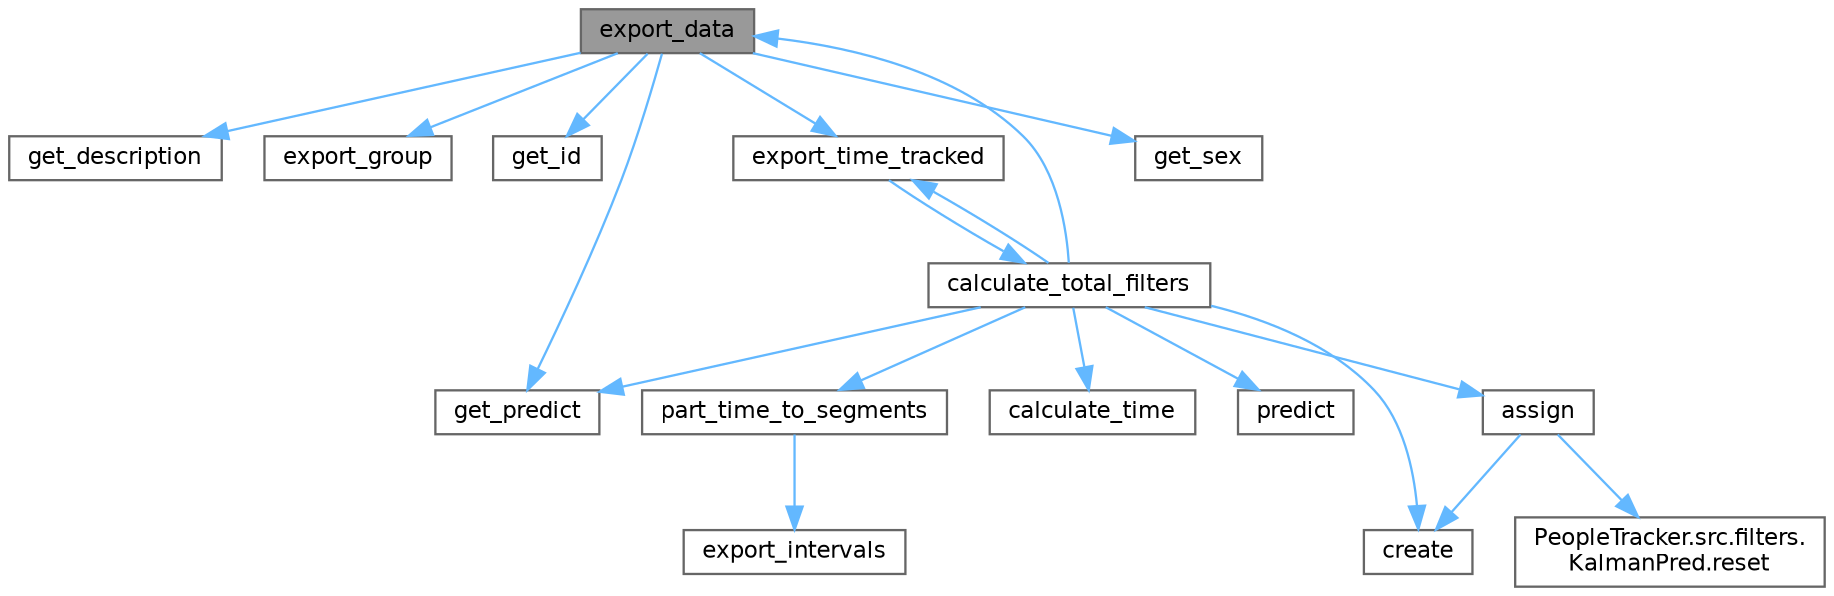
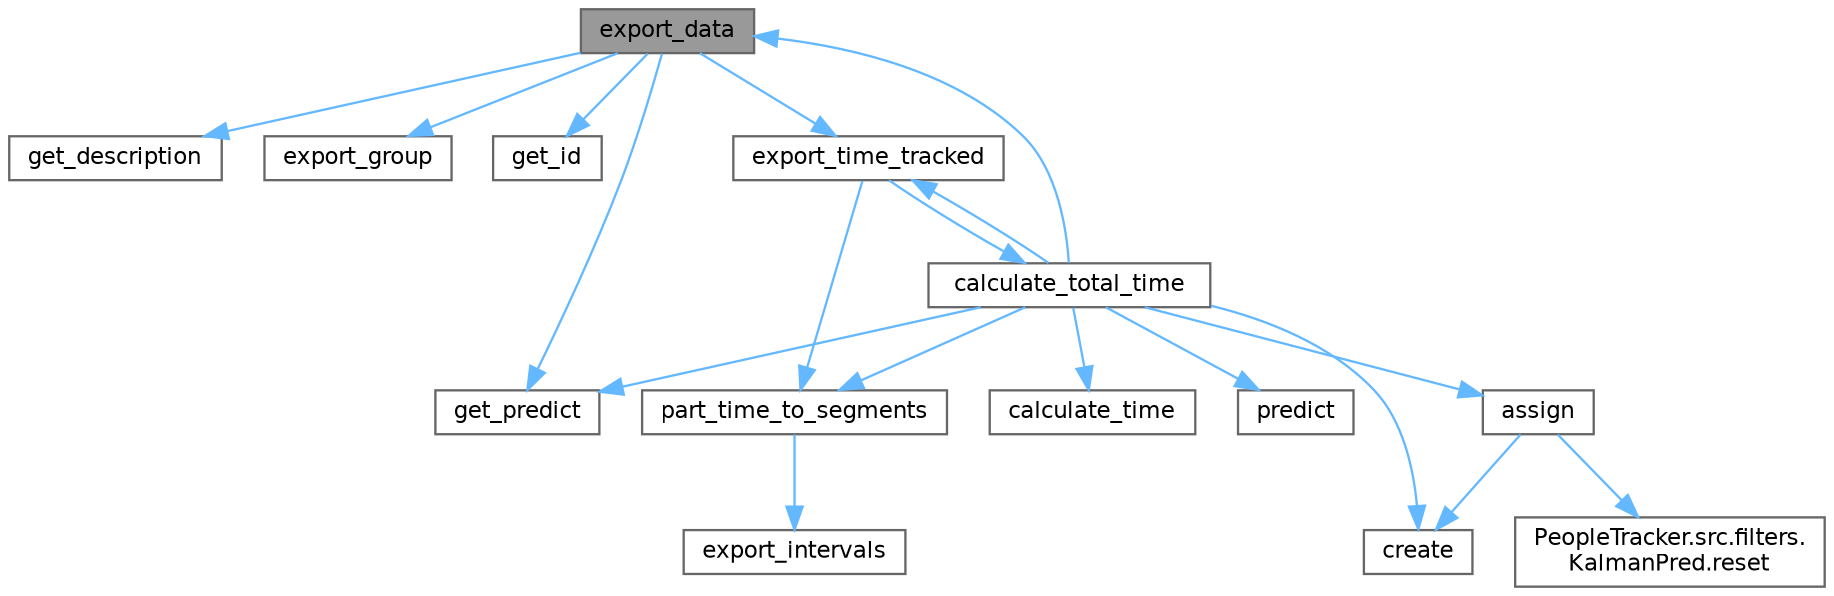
node "get_sex": removed
edge "export_time_tracked" -> "part_time_to_segments": added
node "calculate_total_filters": label "calculate_total_filters" -> "calculate_total_time"
